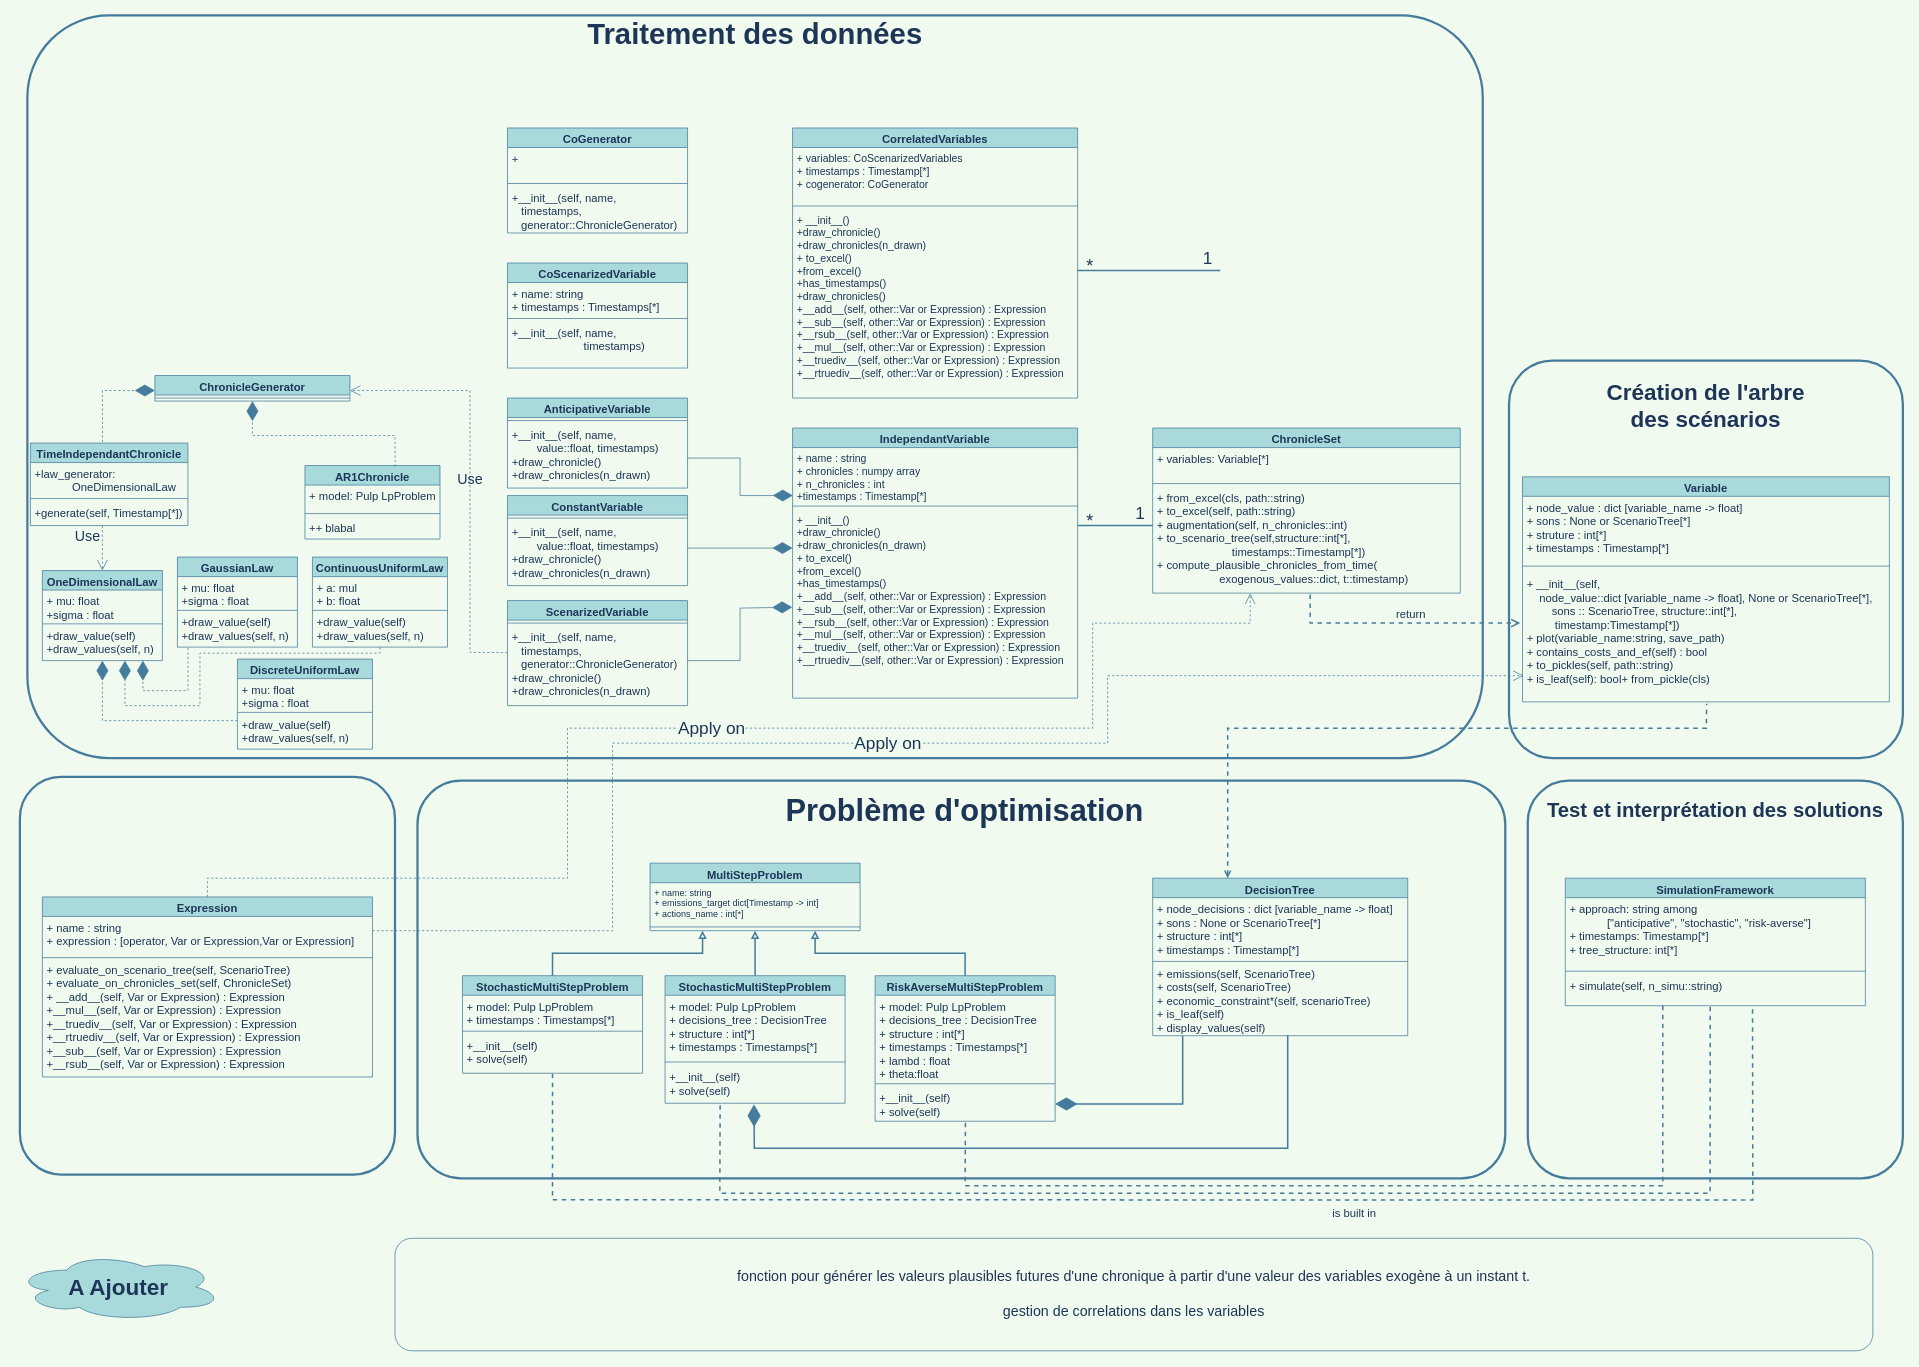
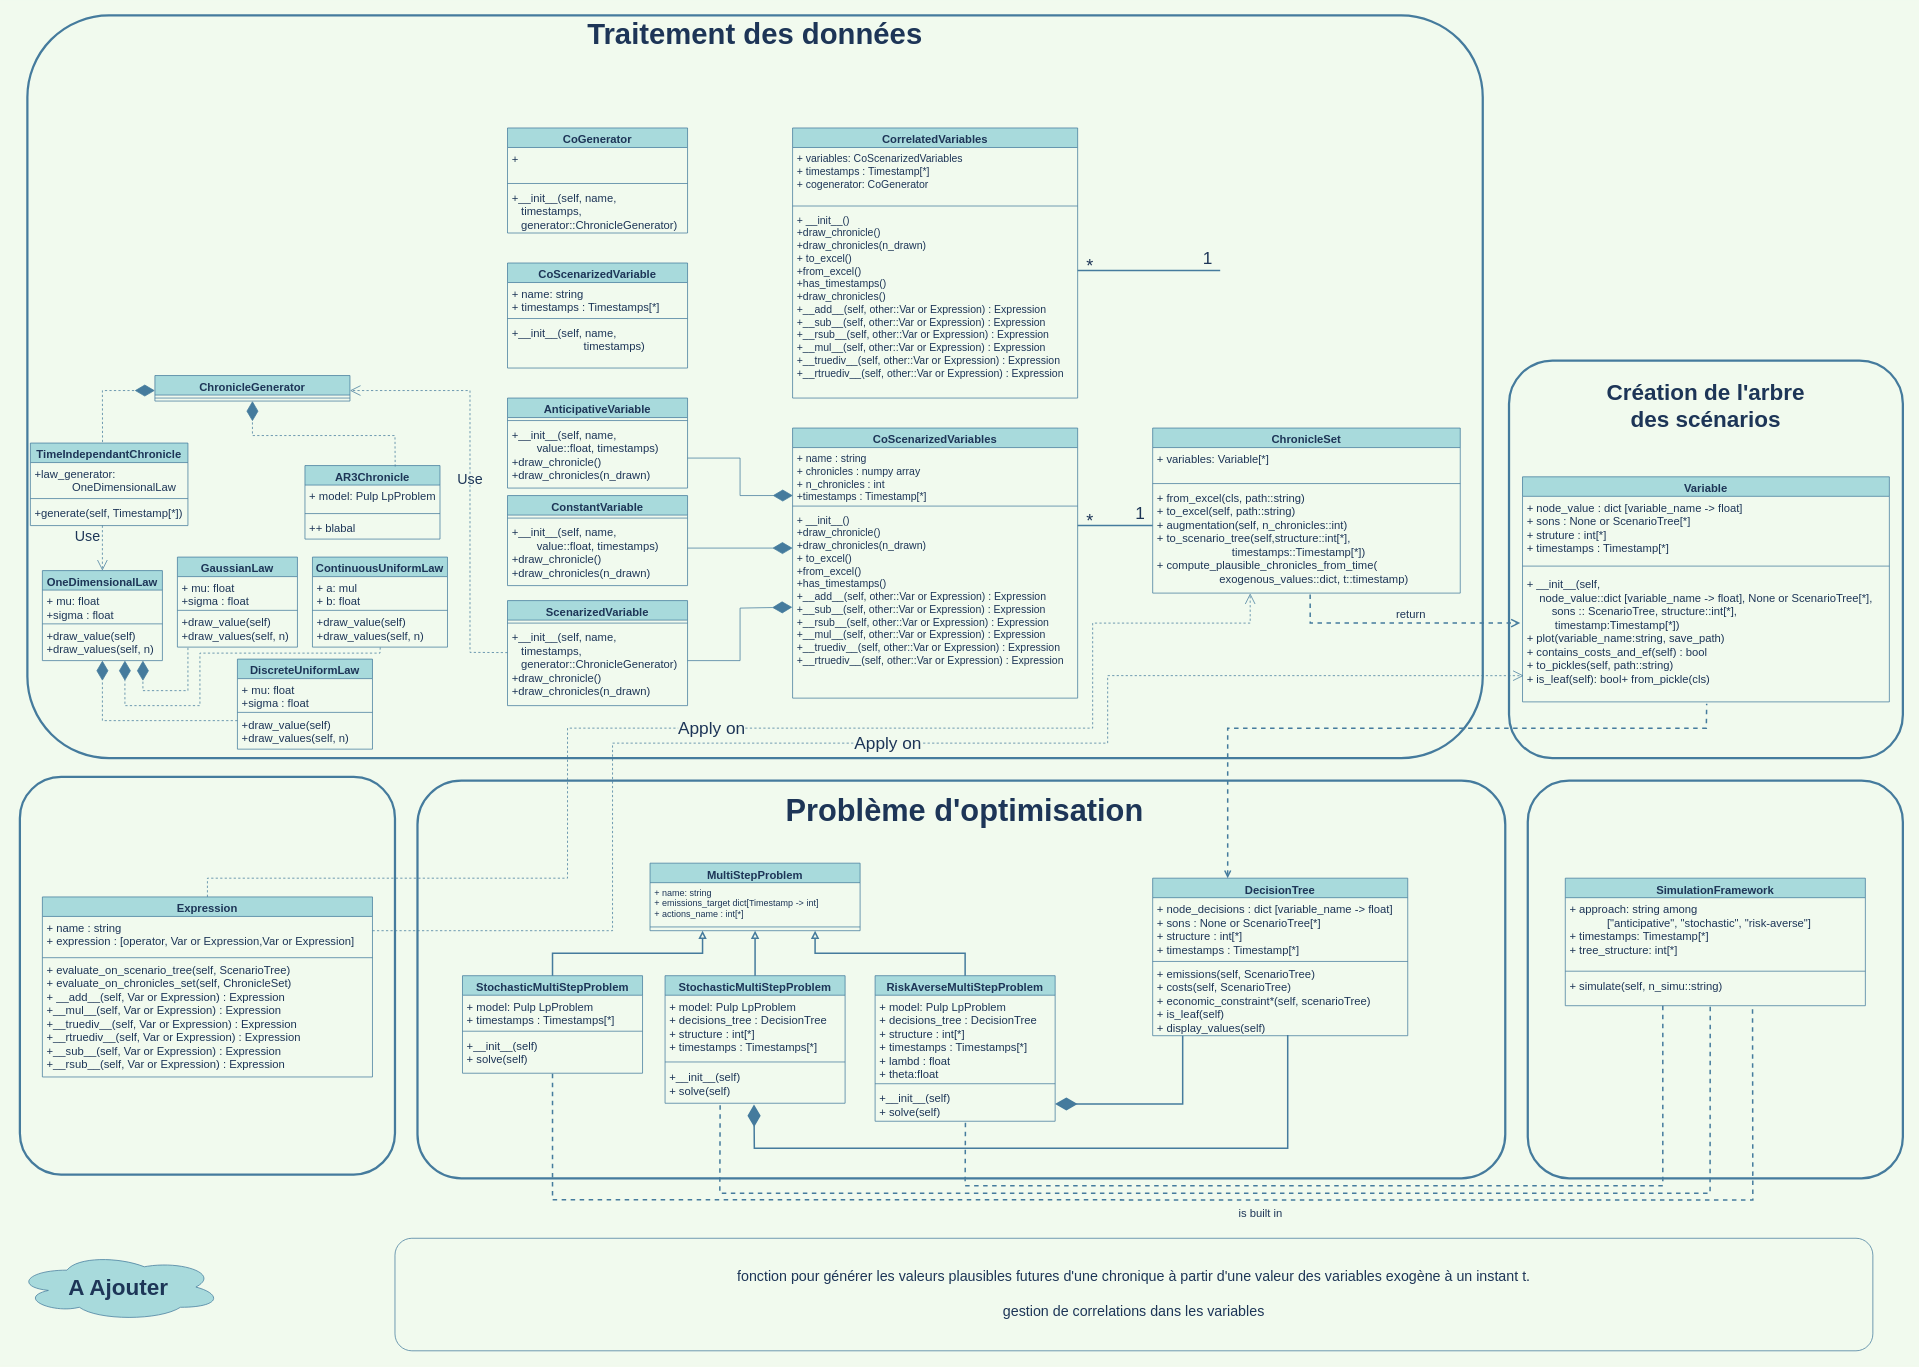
node "IndependantVariable": label "IndependantVariable" -> "CoScenarizedVariables"
node "AR1Chronicle": label "AR1Chronicle" -> "AR3Chronicle"
node "Test et interprétation des solutions": removed
node "is built in": moved (1358, 1212) -> (1264, 1212)
